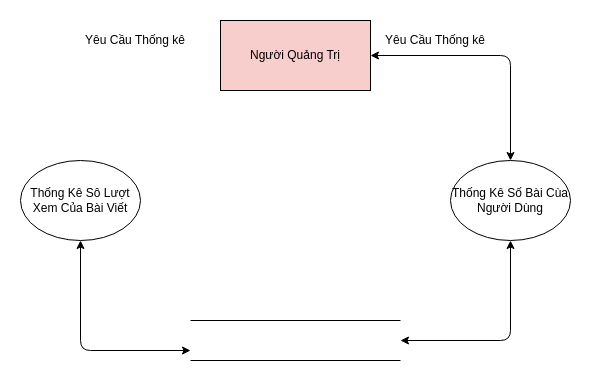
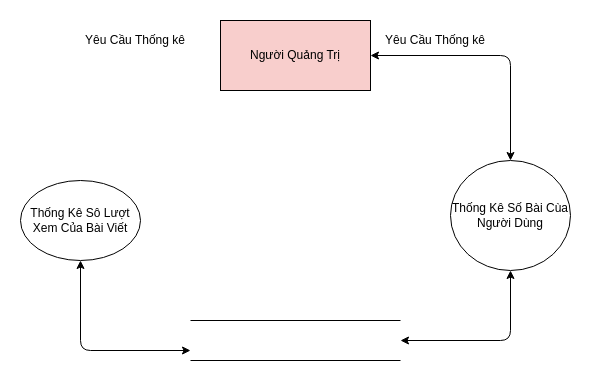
node "Thống Kê Sô Lượt Xem Của Bài Viết": moved (81, 201) -> (81, 221)
node "Thống Kê Số Bài Cùa Người Dùng": size 120x80 -> 120x110
